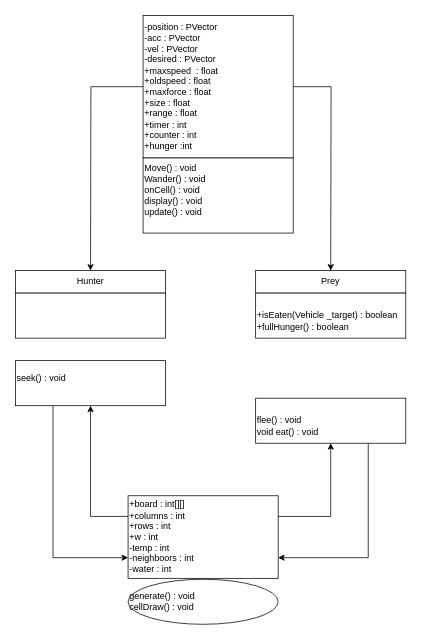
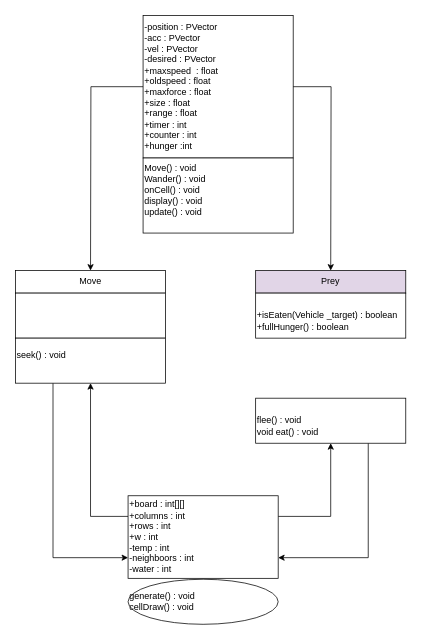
node "Hunter": label "Hunter" -> "Move"
node "Prey": fillcolor #ffffff -> #e1d5e7
node "seek() : void": moved (90, 383) -> (90, 360)
